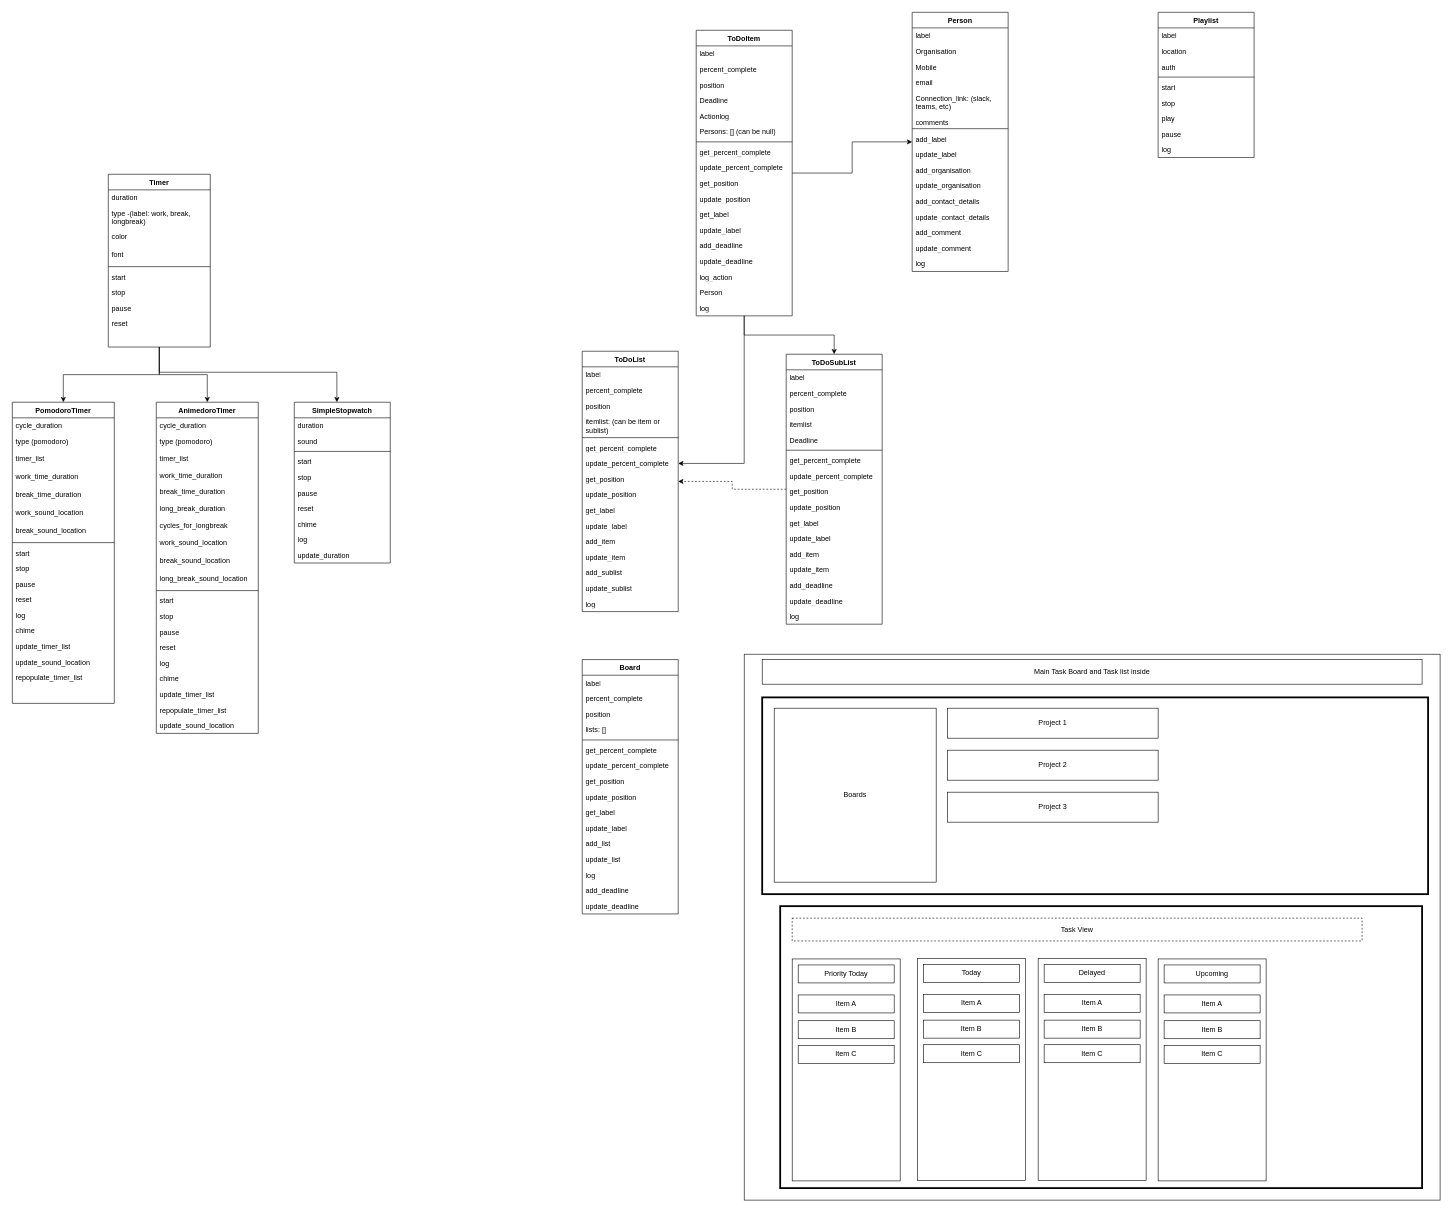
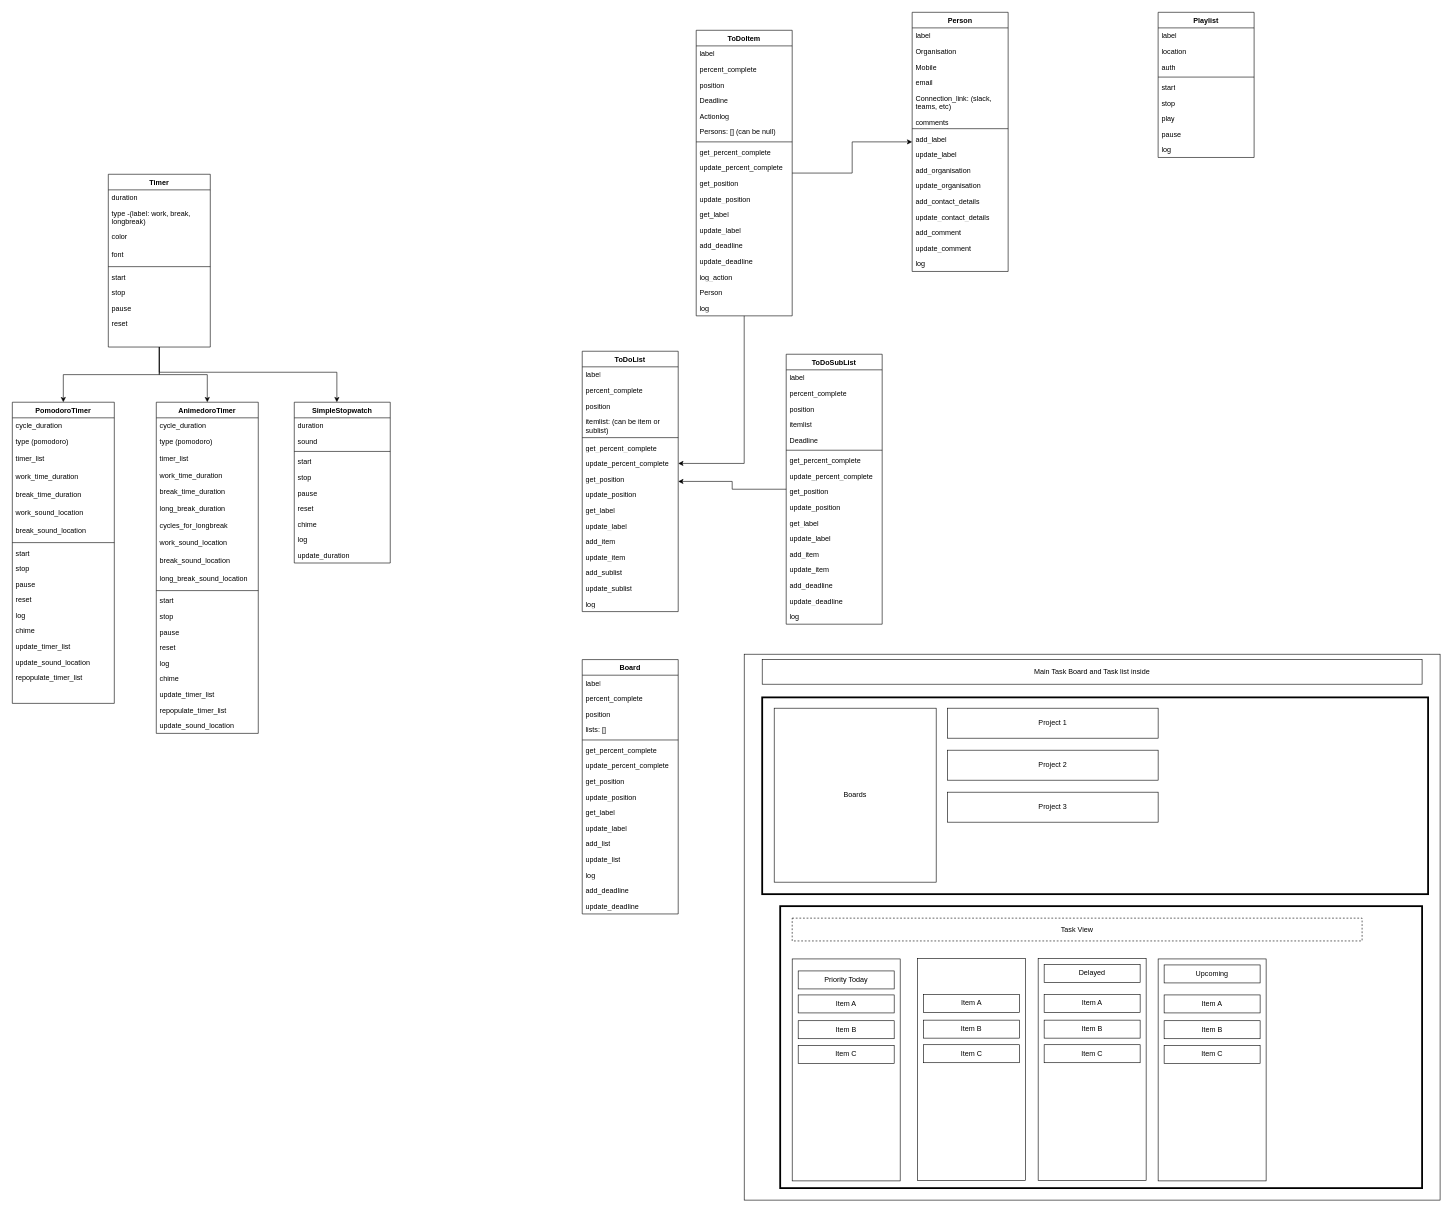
edge "ToDoItem" -> "ToDoSubList": removed
edge "ToDoSubList" -> "ToDoList": style dashed -> solid
node "Priority Today": moved (846, 974) -> (846, 980)
node "Today": removed
